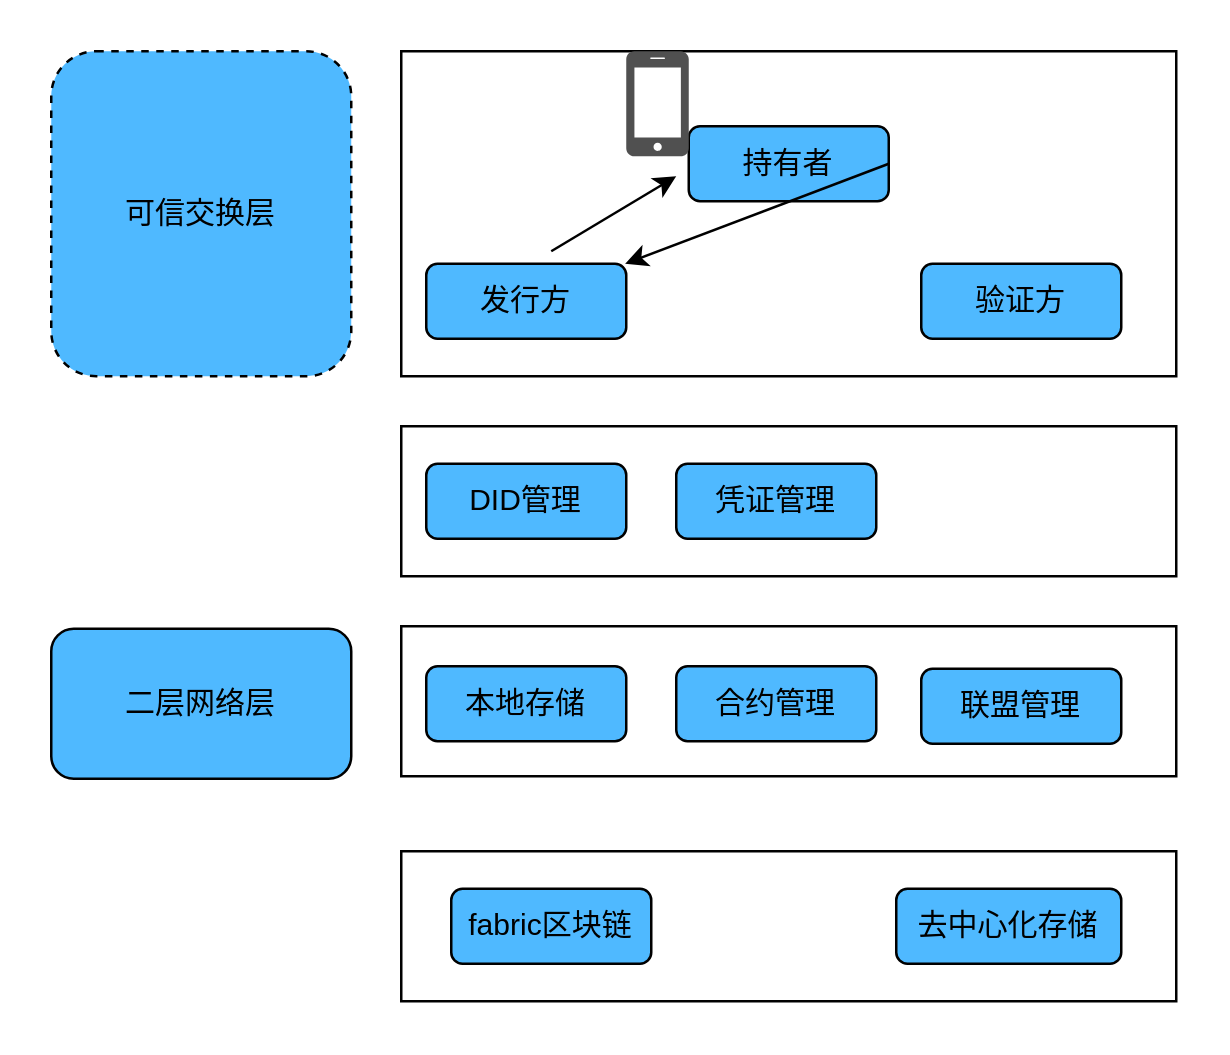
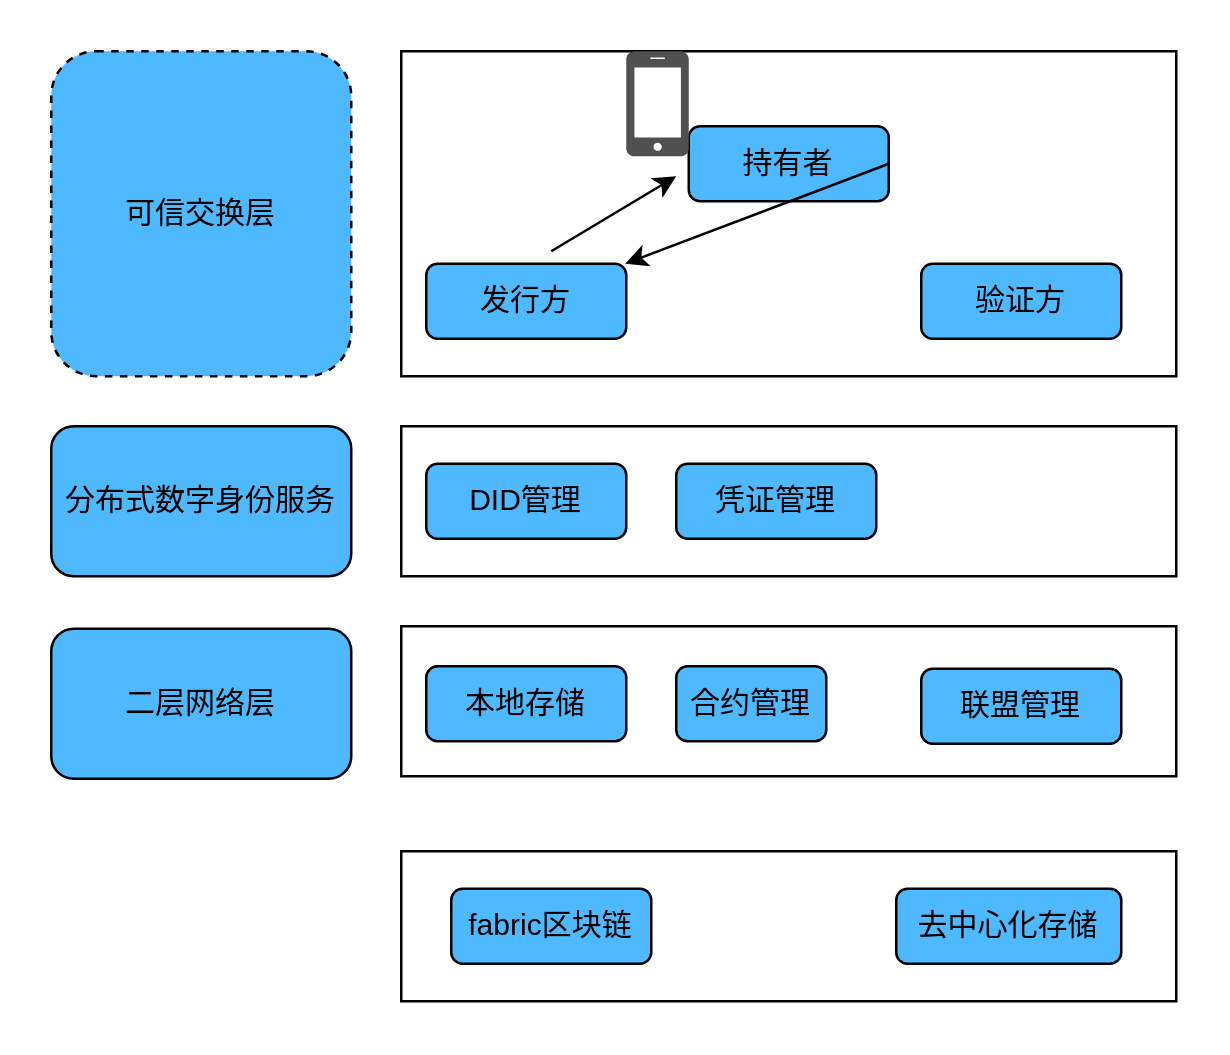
node "分布式数字身份服务": added
node "合约管理": size 200x75 -> 150x75
